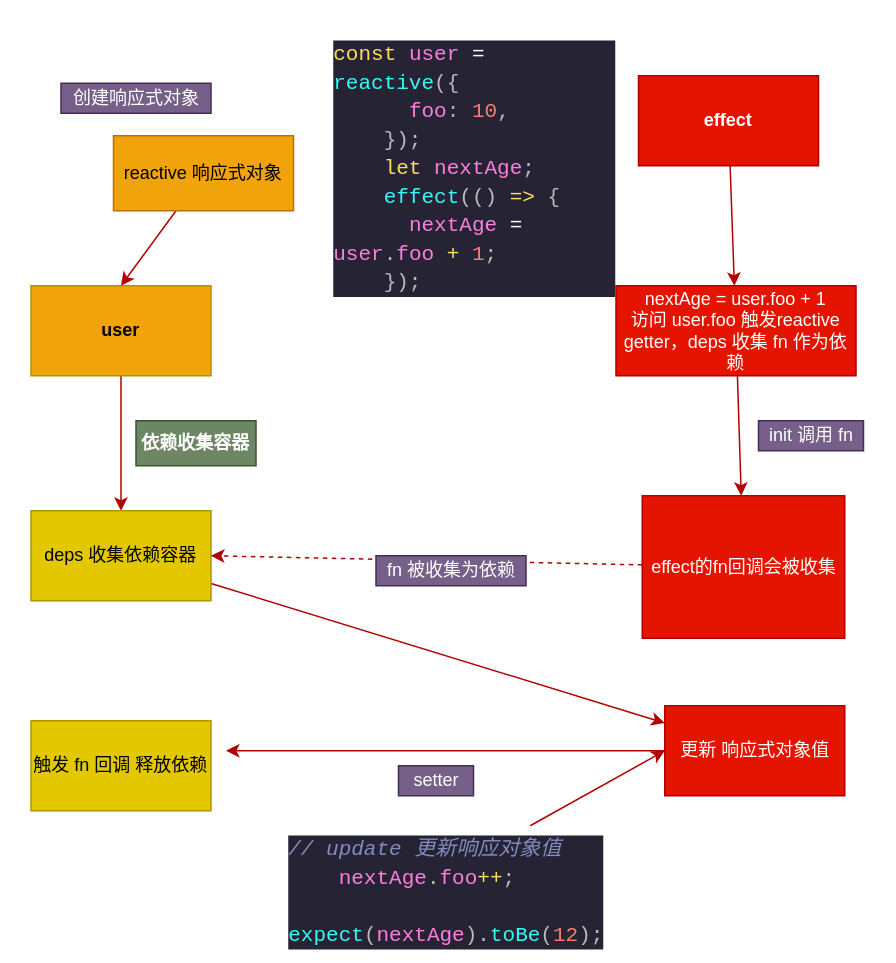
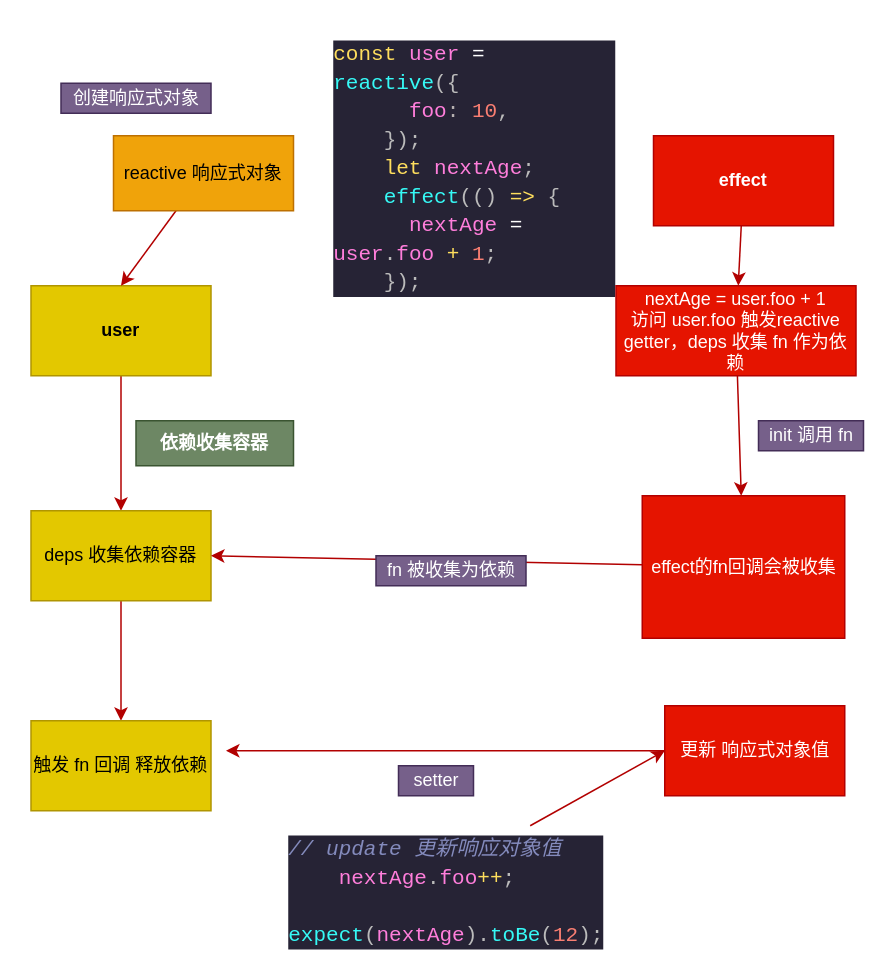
node "effect": moved (728, 121) -> (743, 181)
node "user": fillcolor #f0a30a -> #e3c800
node "依赖收集容器": size 120x45 -> 158x45
edge "effect的fn回调会被收集" -> "deps 收集依赖容器": style dashed -> solid
edge "deps 收集依赖容器" -> "更新 响应式对象值": now "deps 收集依赖容器" -> "触发 fn 回调 释放依赖"
